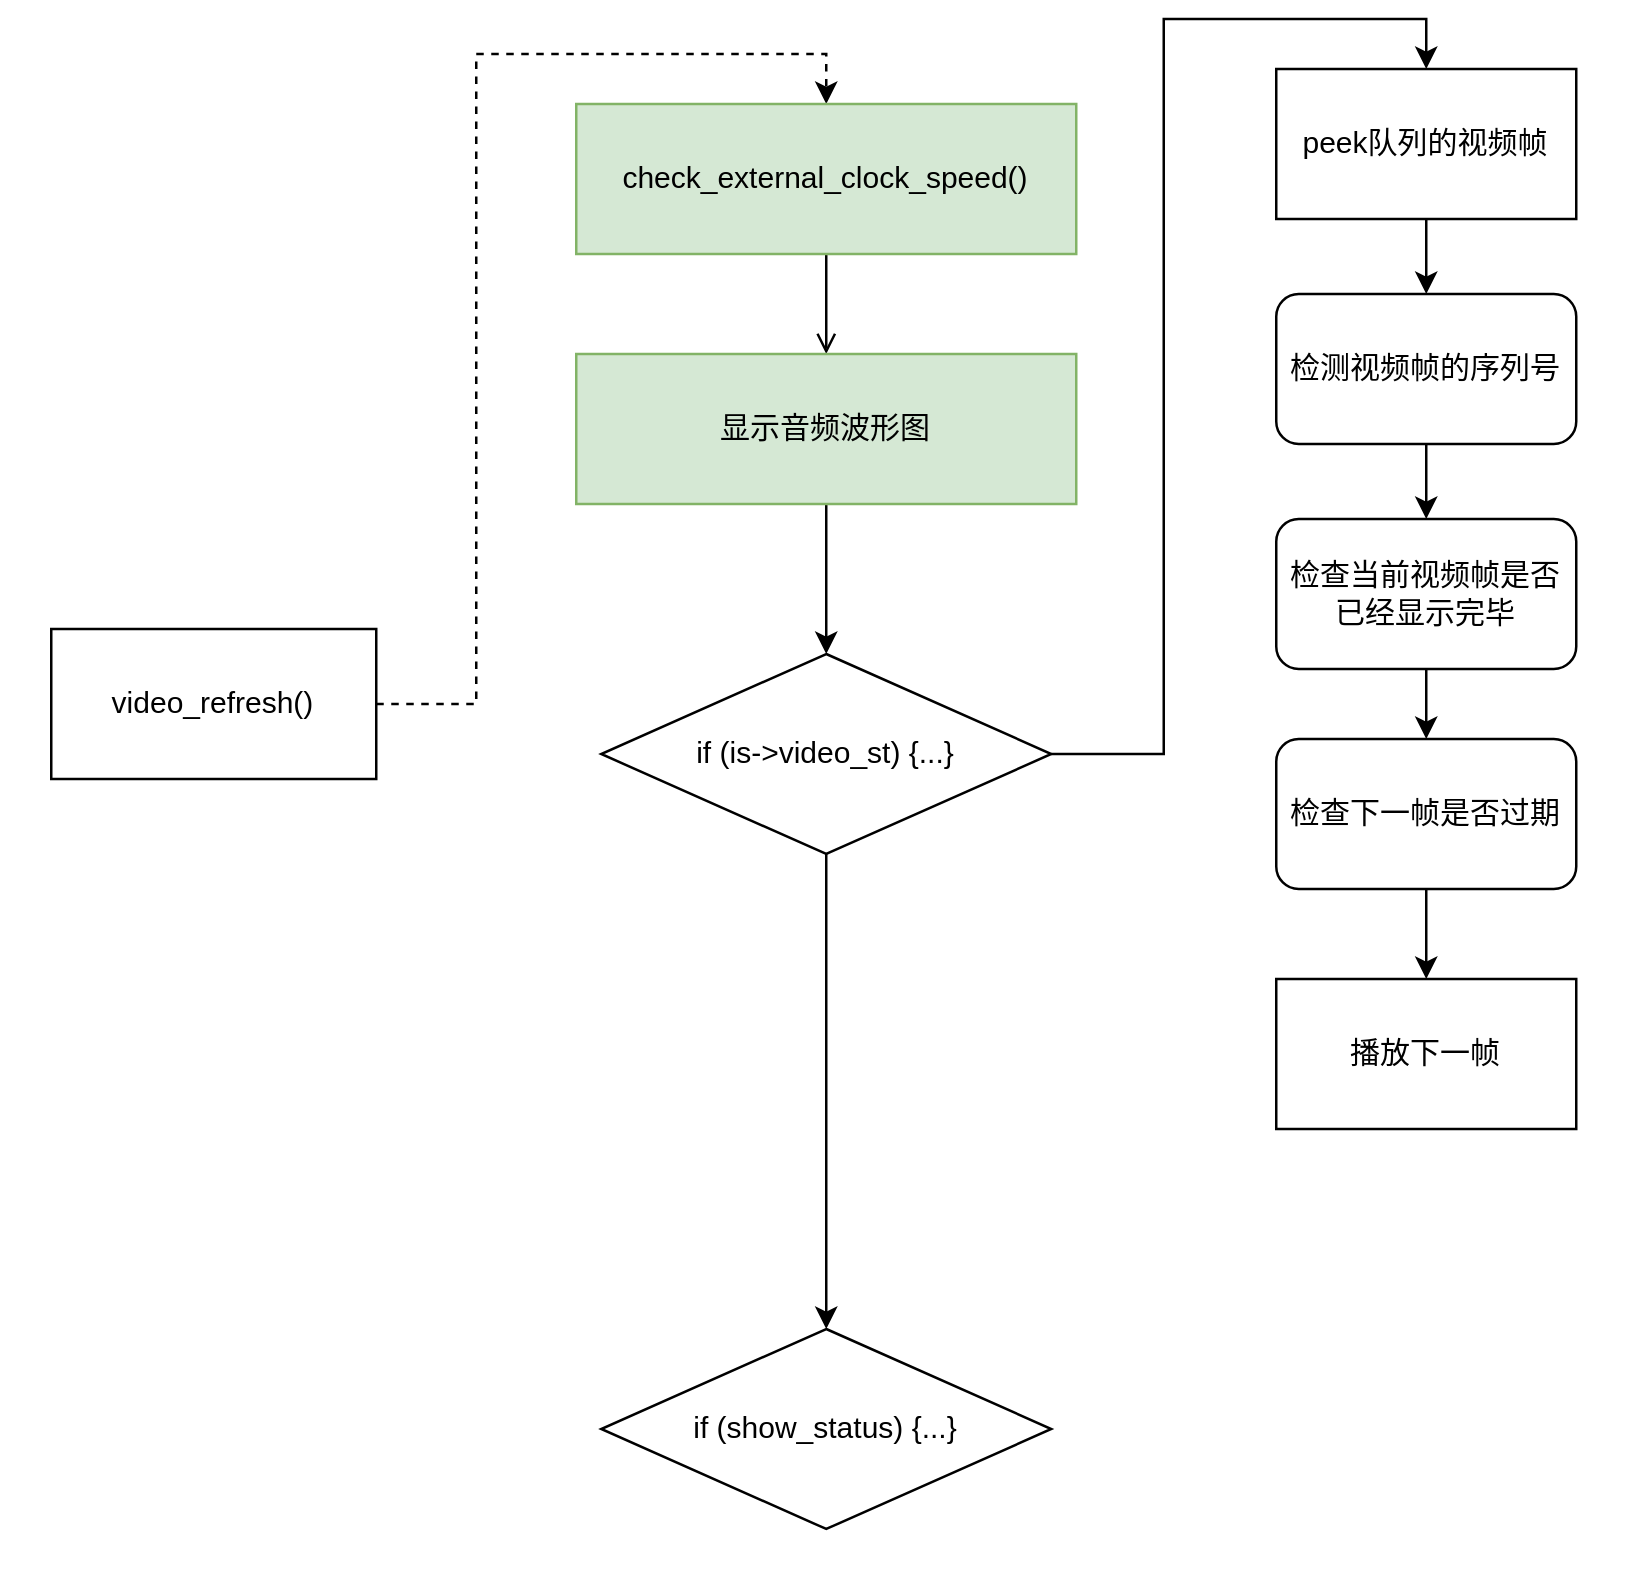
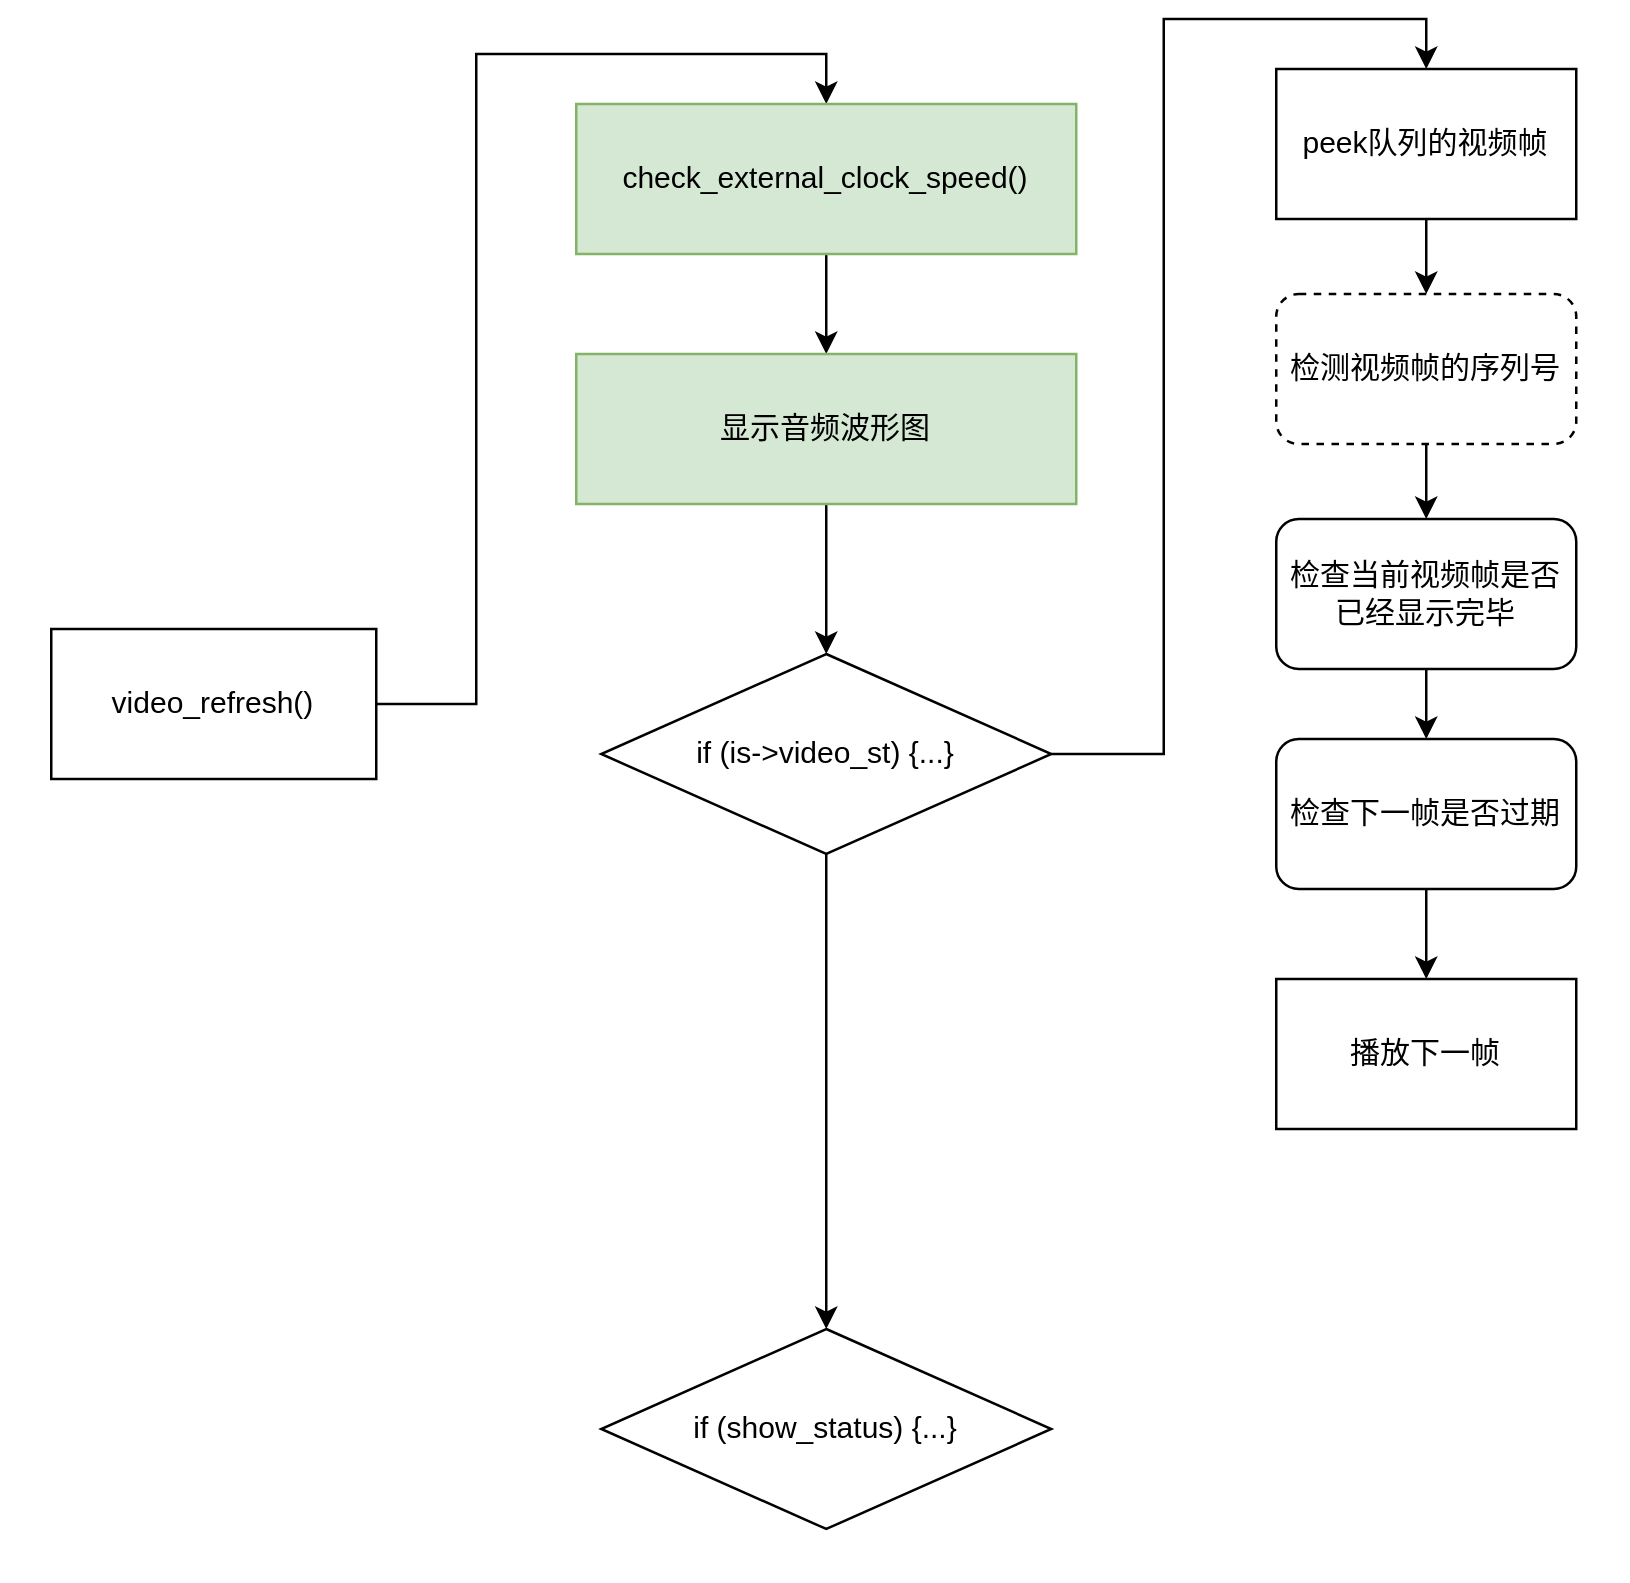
edge "video_refresh()" -> "check_external_clock_speed()": style dashed -> solid
edge "check_external_clock_speed()" -> "显示音频波形图": arrowhead open -> classic
node "检测视频帧的序列号": style solid -> dashed
